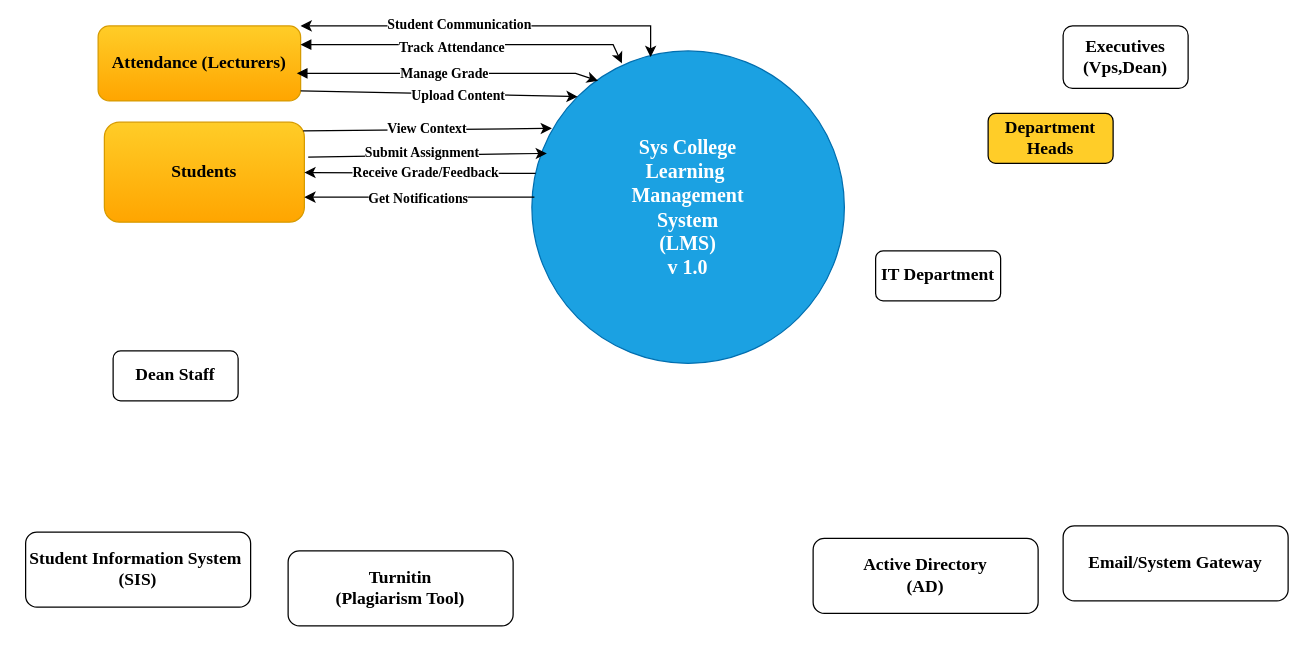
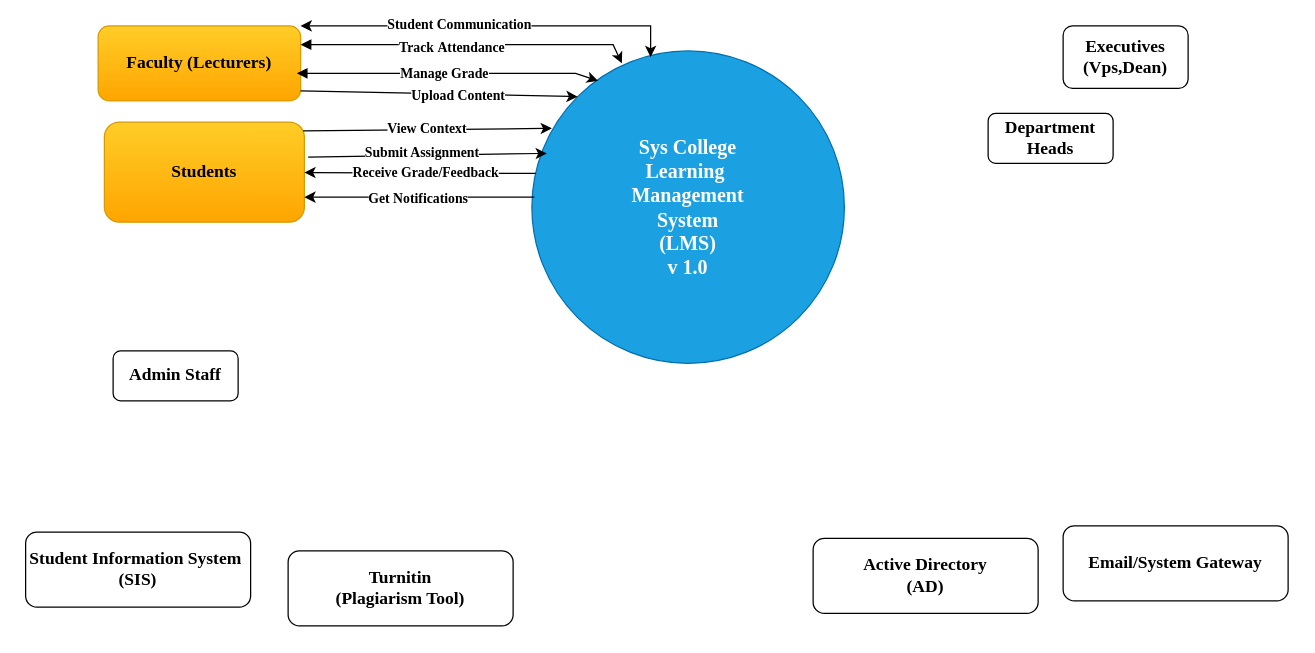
node "Attendance (Lecturers)": label "Attendance (Lecturers)" -> "Faculty (Lecturers)"
node "Department Heads": fillcolor #ffcd28 -> #ffffff
node "IT Department": removed
node "Dean Staff": label "Dean Staff" -> "Admin Staff"
